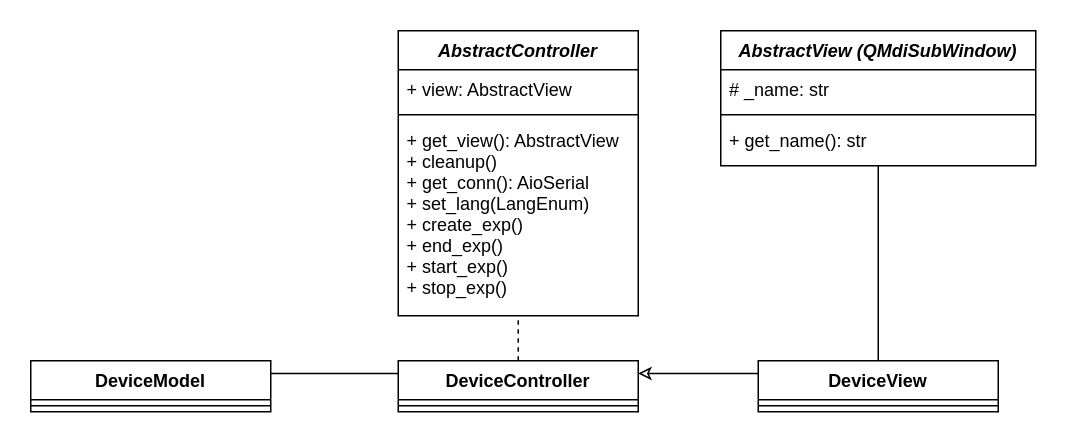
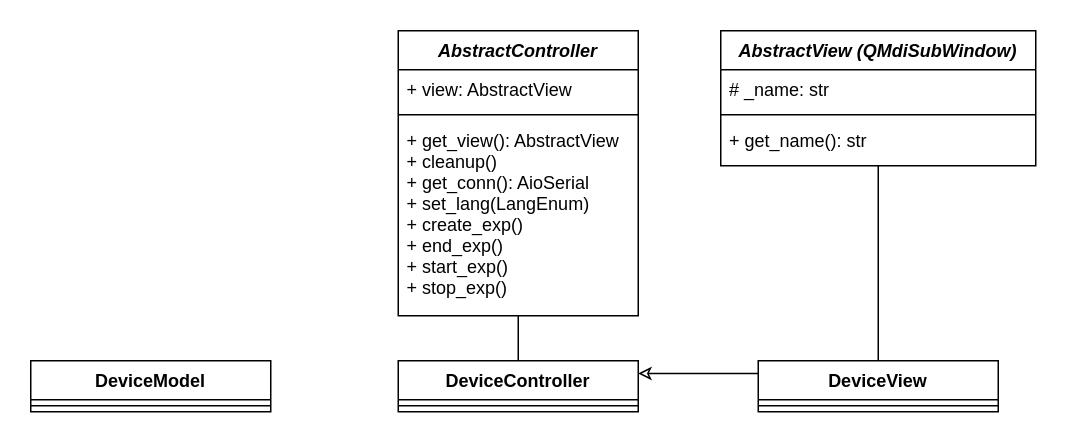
edge "AbstractController" -- "DeviceController": style dashed -> solid
edge "DeviceModel" -- "DeviceController": removed
